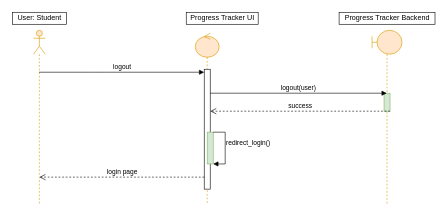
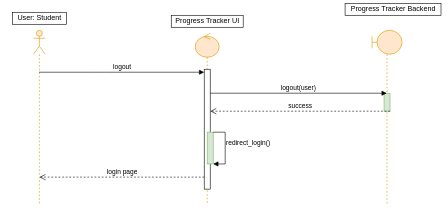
node "Progress Tracker UI": moved (222, 18) -> (207, 21)
node "Progress Tracker Backend": moved (387, 18) -> (393, 9)
